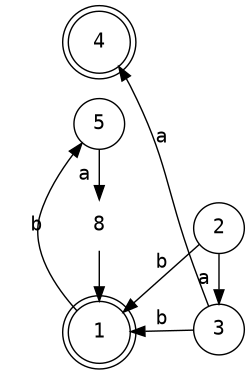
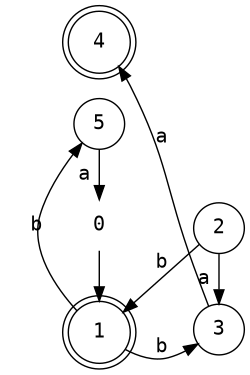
node "8": label "8" -> "0"
edge "3" -> "1": reversed
